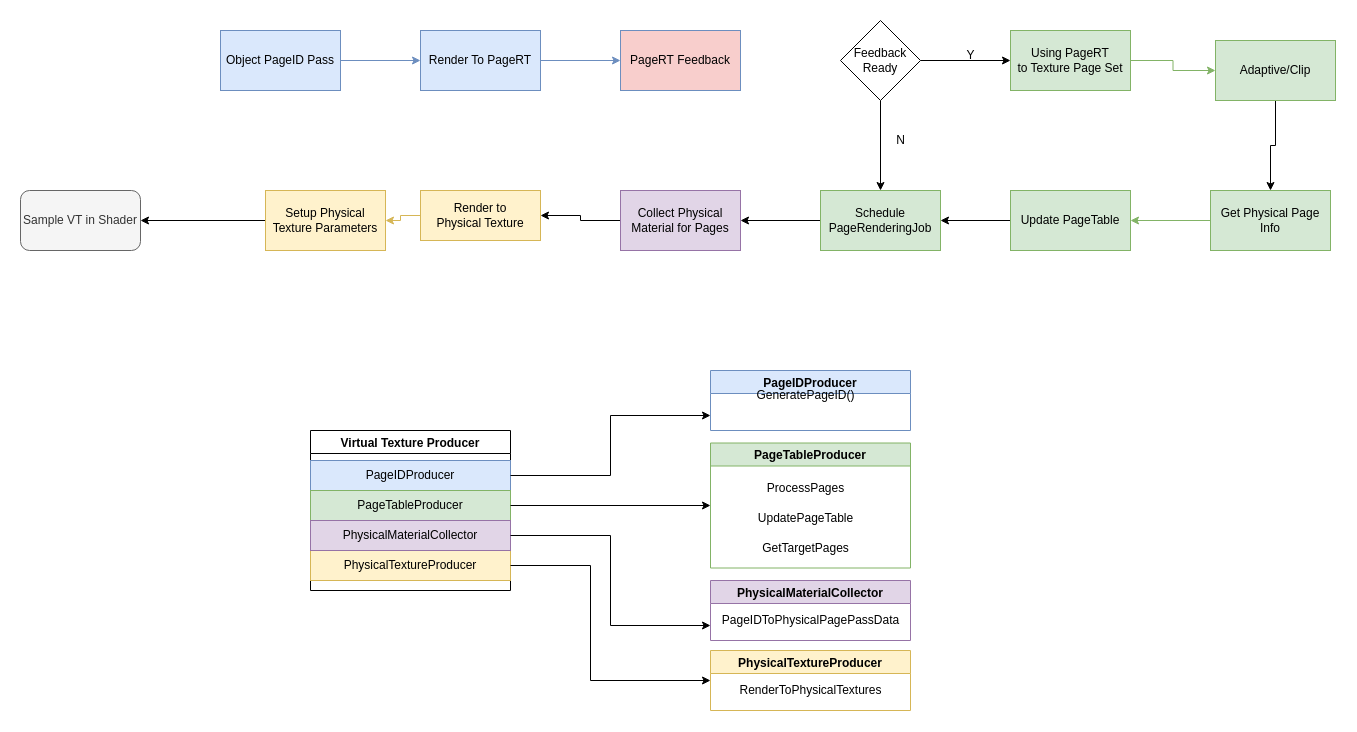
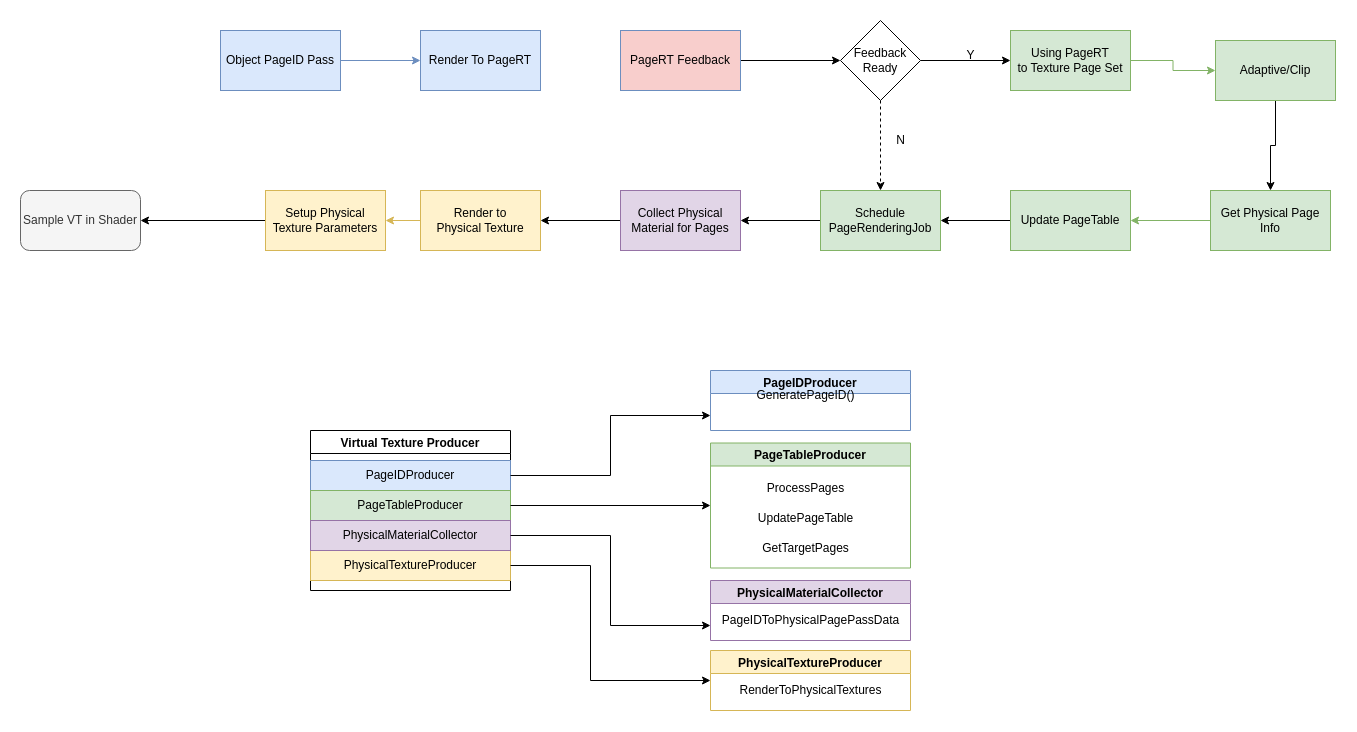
edge "Render To PageRT" -> "PageRT Feedback": removed
edge "PageRT Feedback" -> "Feedback Ready": added
edge "Feedback Ready" -> "Schedule PageRenderingJob": style solid -> dashed
node "Render to Physical Texture": size 120x50 -> 120x60
